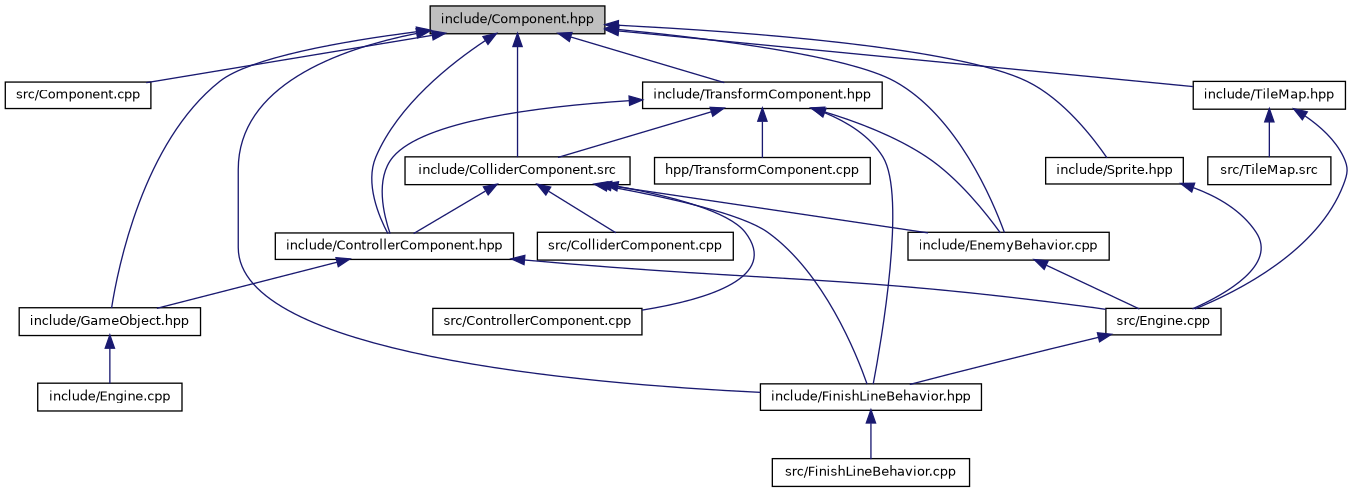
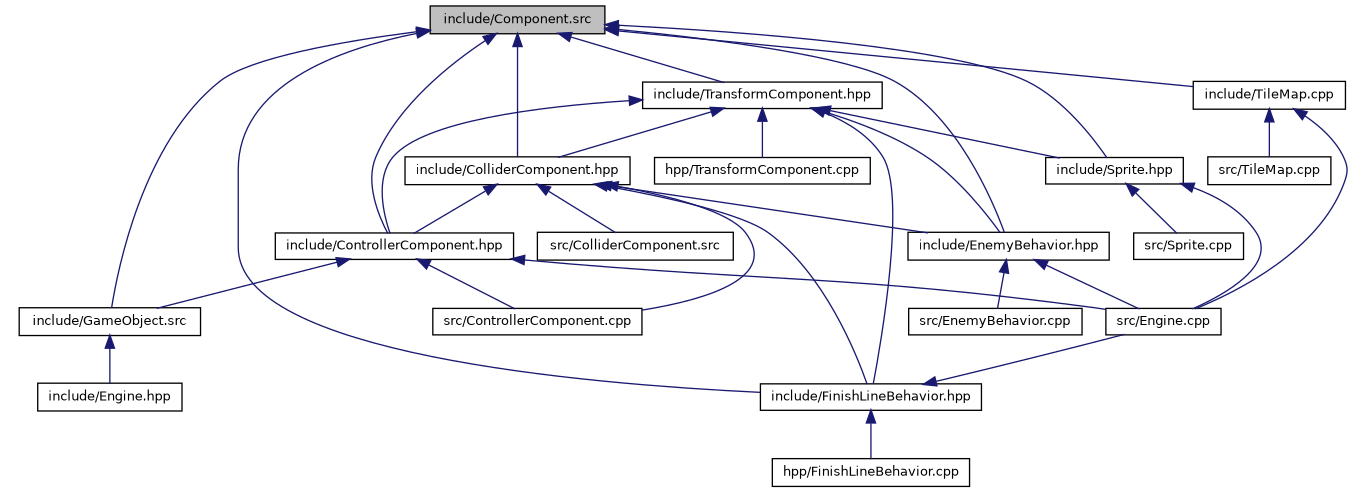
node "include/Component.hpp": label "include/Component.hpp" -> "include/Component.src"
node "src/Component.cpp": removed
node "include/TileMap.hpp": label "include/TileMap.hpp" -> "include/TileMap.cpp"
edge "include/Sprite.hpp" -> "include/TransformComponent.hpp": added
node "include/ColliderComponent.src": label "include/ColliderComponent.src" -> "include/ColliderComponent.hpp"
node "src/TileMap.src": label "src/TileMap.src" -> "src/TileMap.cpp"
node "src/ColliderComponent.cpp": label "src/ColliderComponent.cpp" -> "src/ColliderComponent.src"
node "include/EnemyBehavior.cpp": label "include/EnemyBehavior.cpp" -> "include/EnemyBehavior.hpp"
node "src/Sprite.cpp": added
edge "src/ControllerComponent.cpp" -> "include/ControllerComponent.hpp": added
node "include/GameObject.hpp": label "include/GameObject.hpp" -> "include/GameObject.src"
node "src/EnemyBehavior.cpp": added
edge "include/FinishLineBehavior.hpp" -> "src/Engine.cpp": reversed
node "include/Engine.cpp": label "include/Engine.cpp" -> "include/Engine.hpp"
node "src/FinishLineBehavior.cpp": label "src/FinishLineBehavior.cpp" -> "hpp/FinishLineBehavior.cpp"
